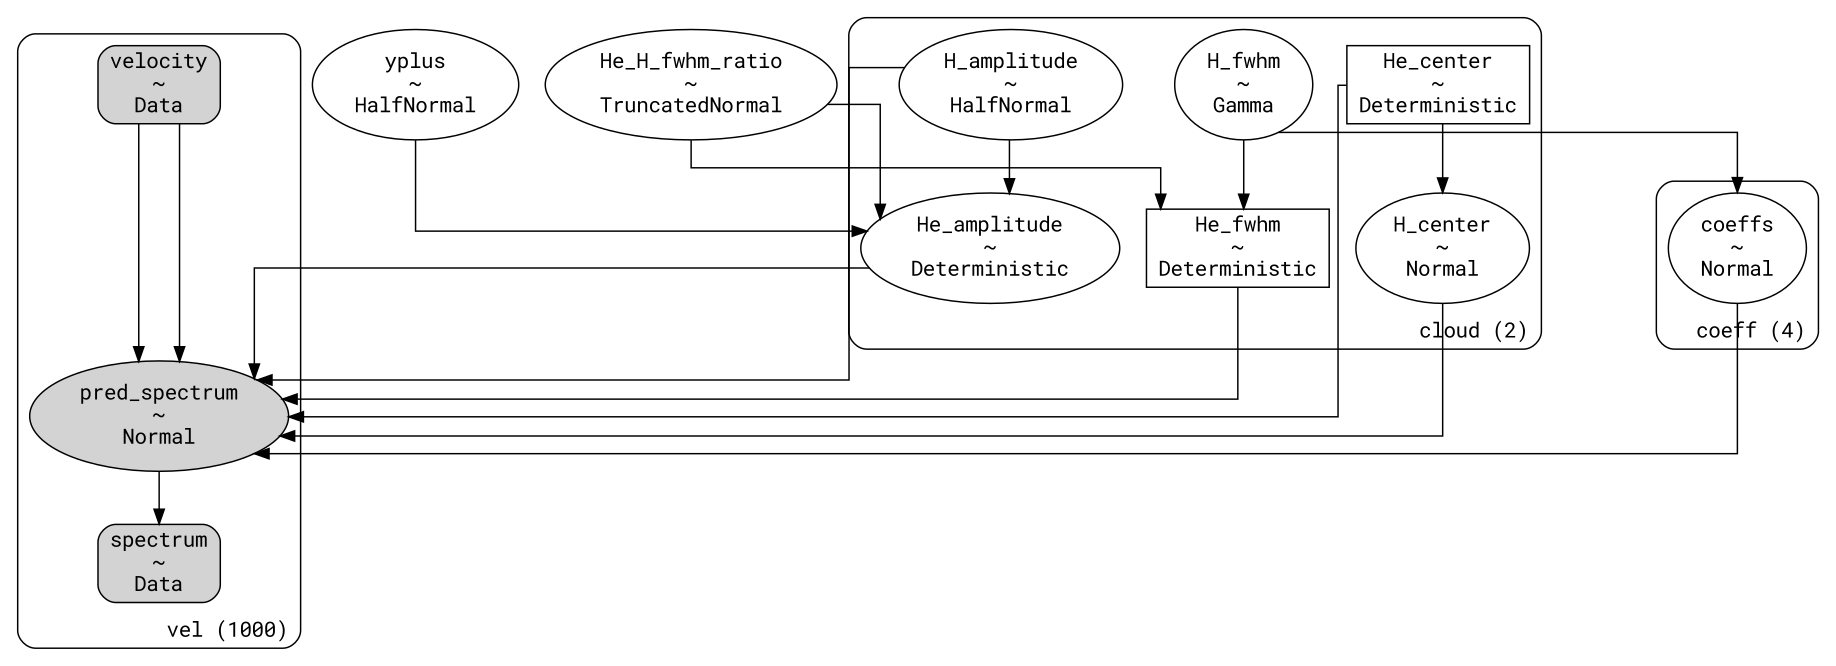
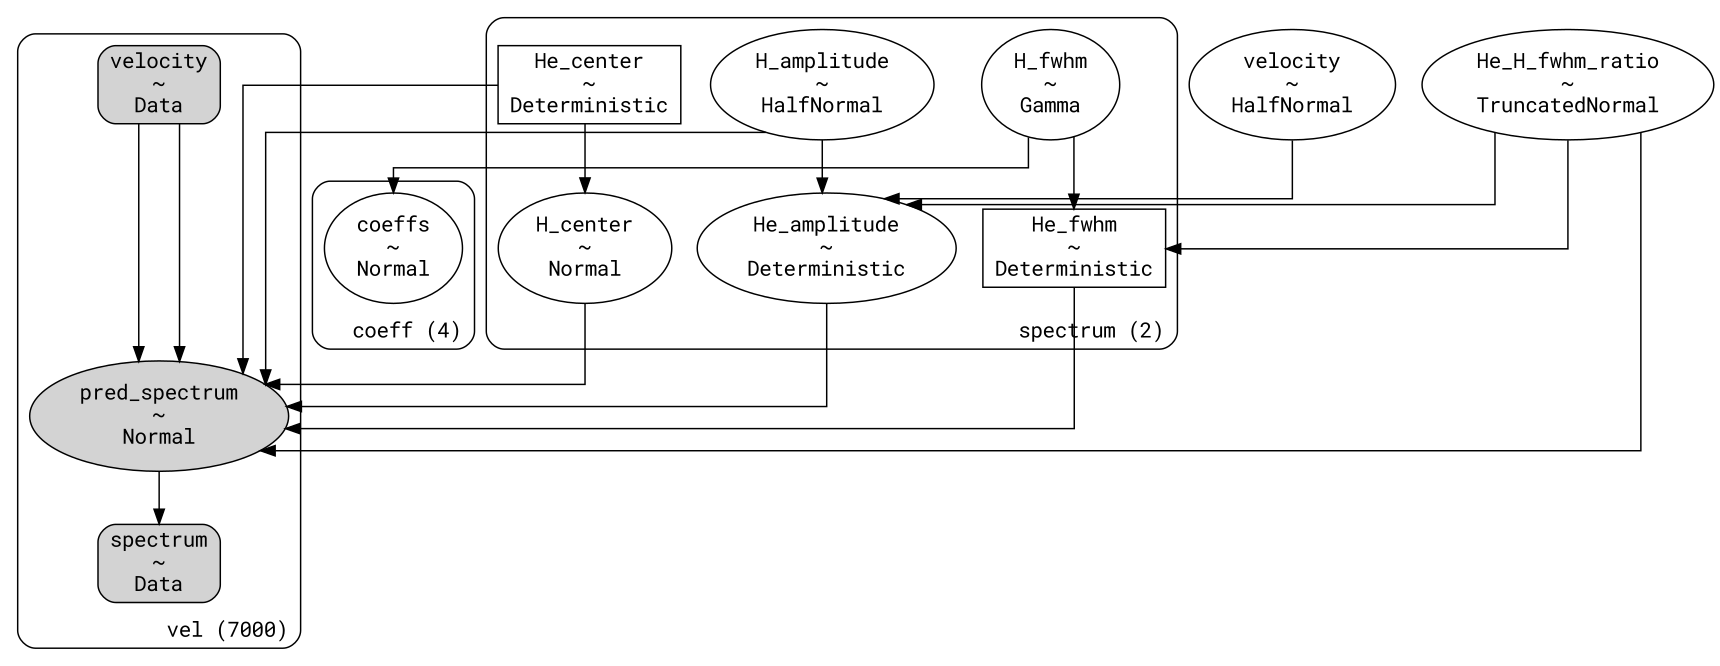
node "yplus ~ HalfNormal": label "yplus ~ HalfNormal" -> "velocity ~ HalfNormal"
cluster "cloud (2)": label "cloud (2)" -> "spectrum (2)"
edge "coeffs ~ Normal" -> "pred_spectrum ~ Normal": now "He_H_fwhm_ratio ~ TruncatedNormal" -> "pred_spectrum ~ Normal"
cluster "vel (1000)": label "vel (1000)" -> "vel (7000)"
